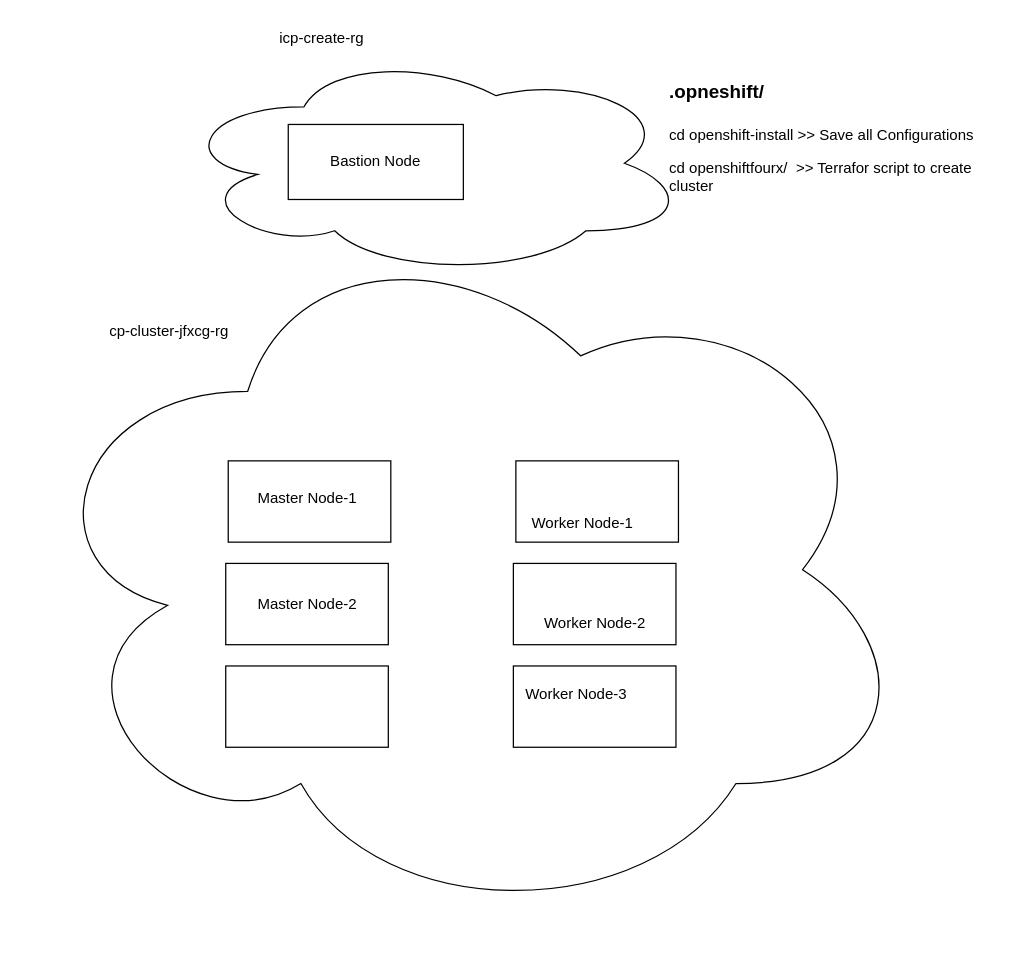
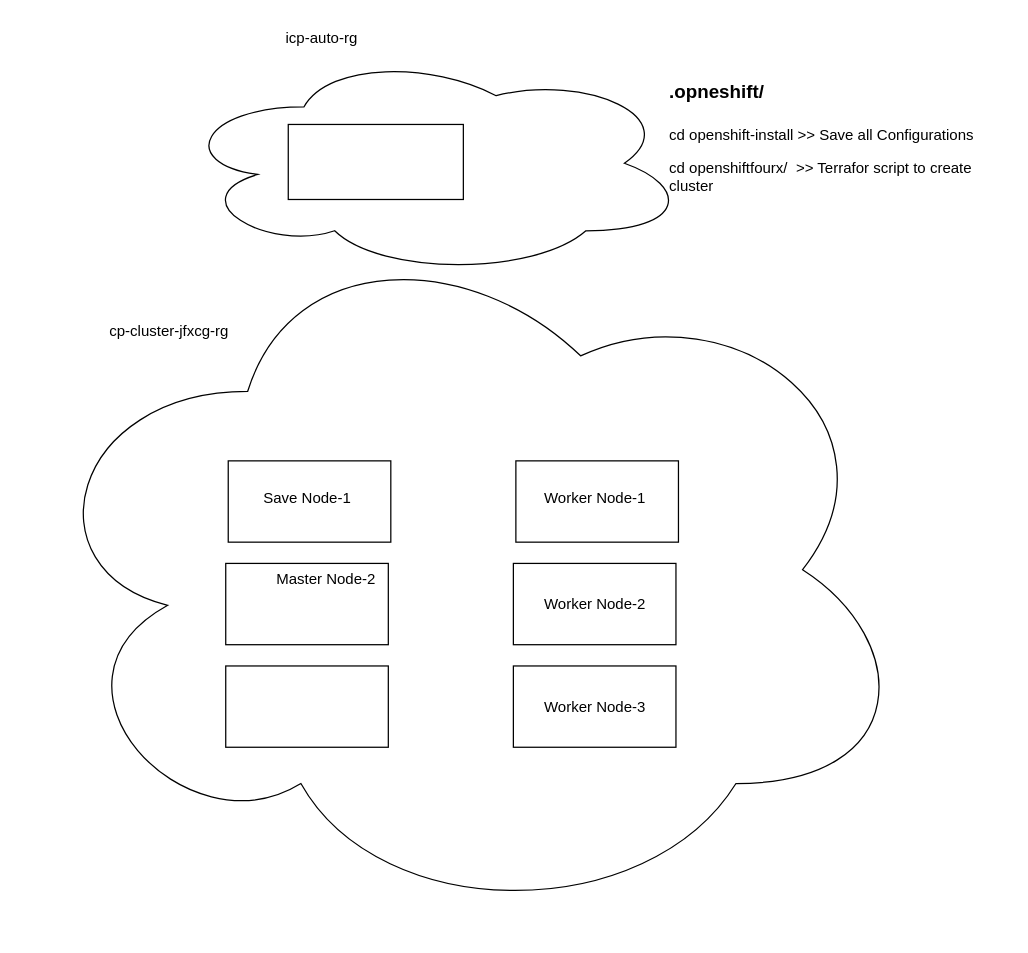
node "icp-create-rg": label "icp-create-rg" -> "icp-auto-rg"
node "Bastion Node": removed
node "Master Node-1": label "Master Node-1" -> "Save Node-1"
node "Worker Node-1": moved (583, 523) -> (595, 498)
node "Master Node-2": moved (307, 604) -> (326, 579)
node "Worker Node-2": moved (594, 623) -> (594, 604)
node "Worker Node-3": moved (576, 694) -> (594, 707)
